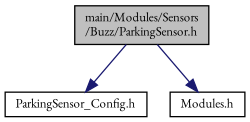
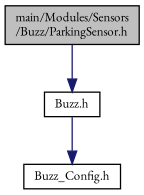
node "ParkingSensor_Config.h": removed
node "Modules.h": label "Modules.h" -> "Buzz.h"
node "Buzz_Config.h": added
